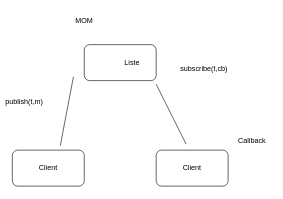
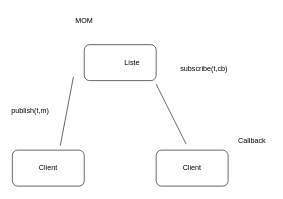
node "publish(t,m)": moved (24, 102) -> (30, 111)
